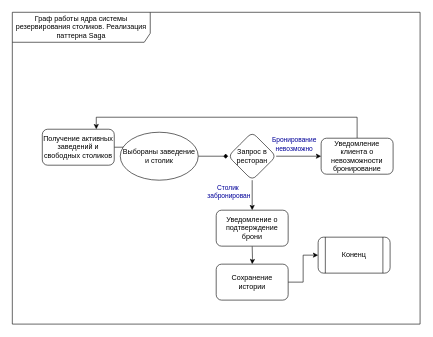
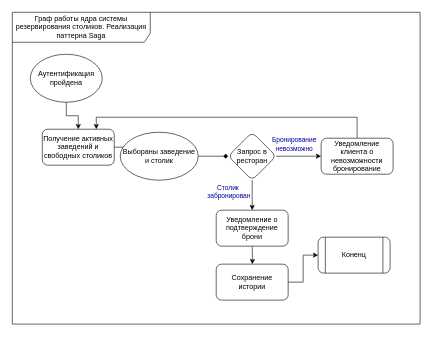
node "Аутентификация пройдена": added
edge "Аутентификация пройдена" -> "Получение активных заведений и свободных столиков": added
